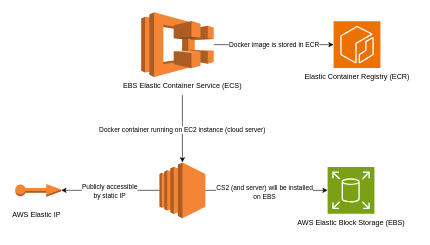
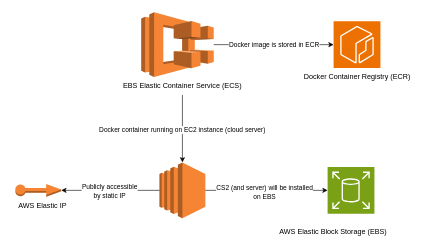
node "Elastic Container Registry (ECR)": label "Elastic Container Registry (ECR)" -> "Docker Container Registry (ECR)"
node "AWS Elastic IP": moved (36, 215) -> (42, 206)
node "AWS Elastic Block Storage (EBS)": moved (351, 223) -> (333, 232)
